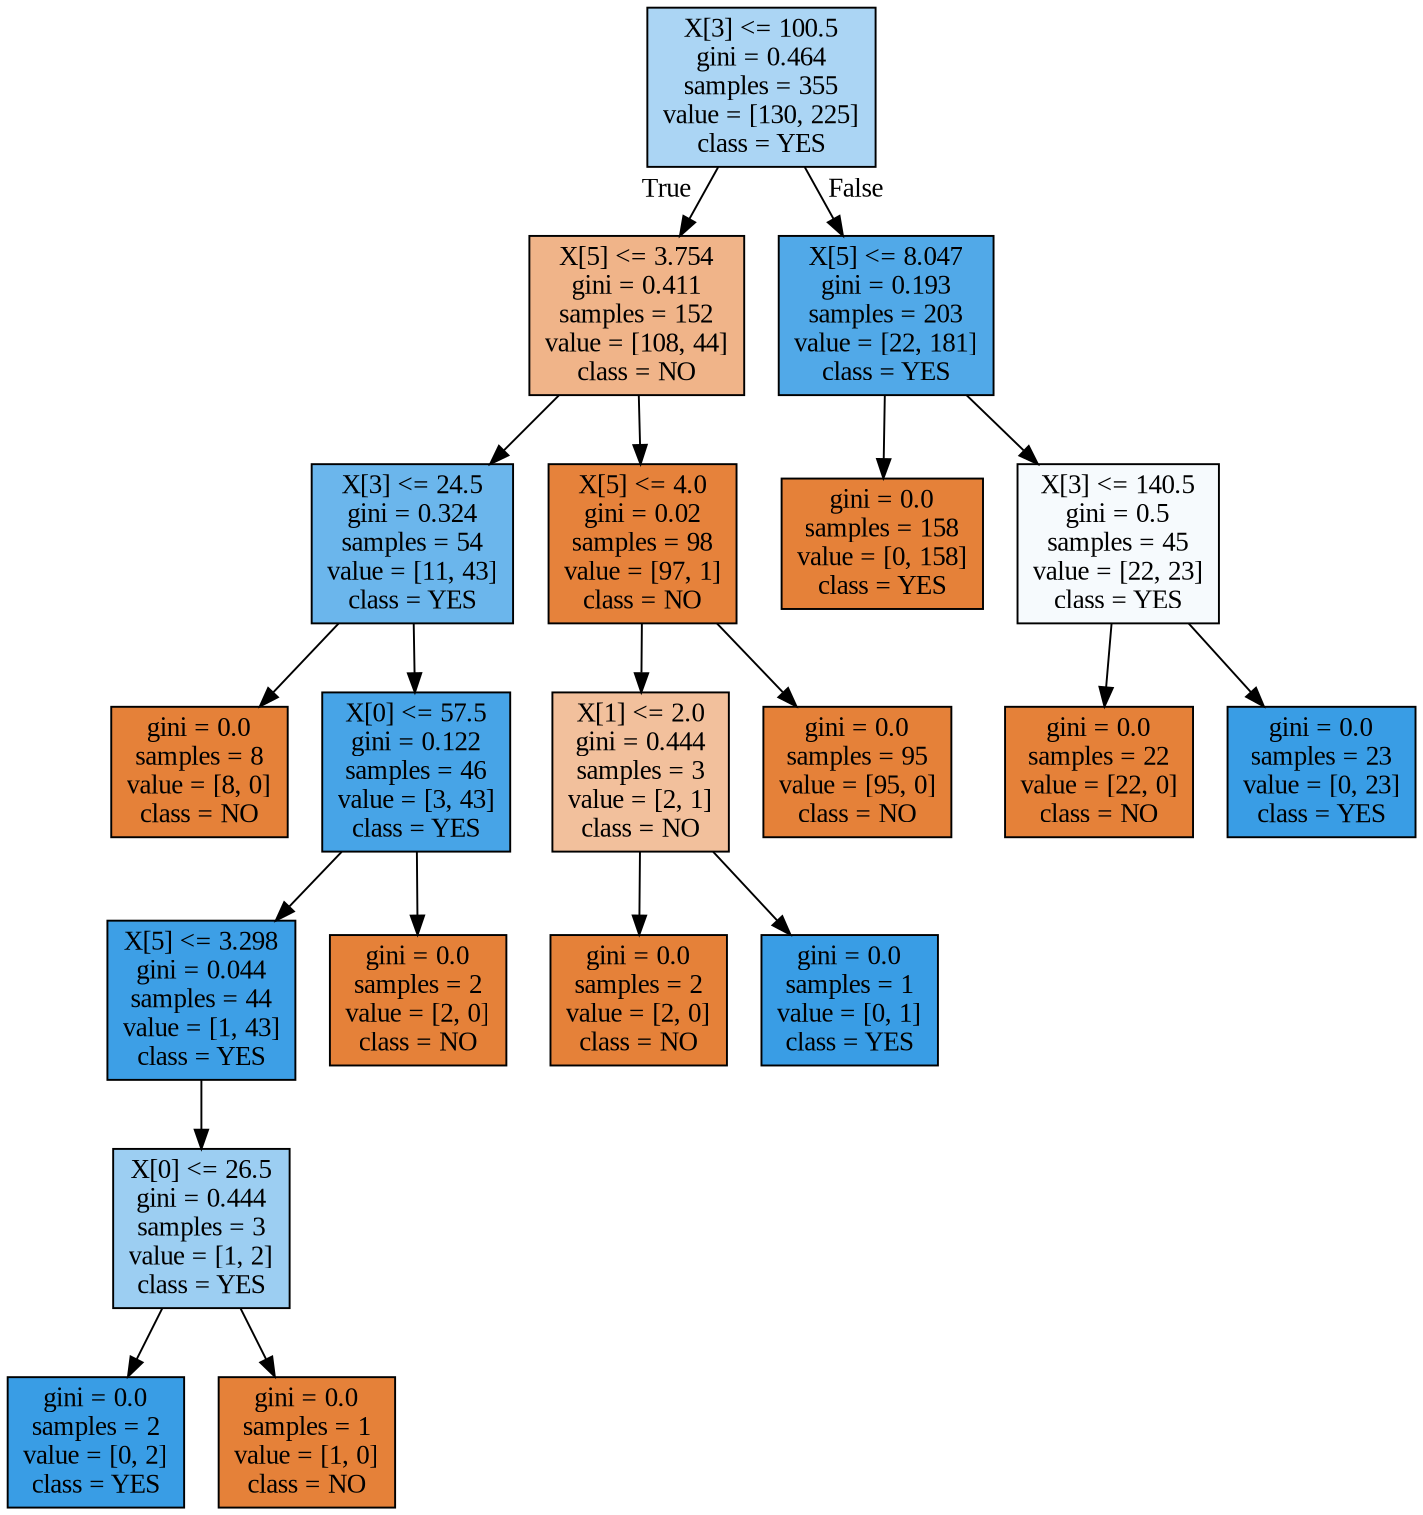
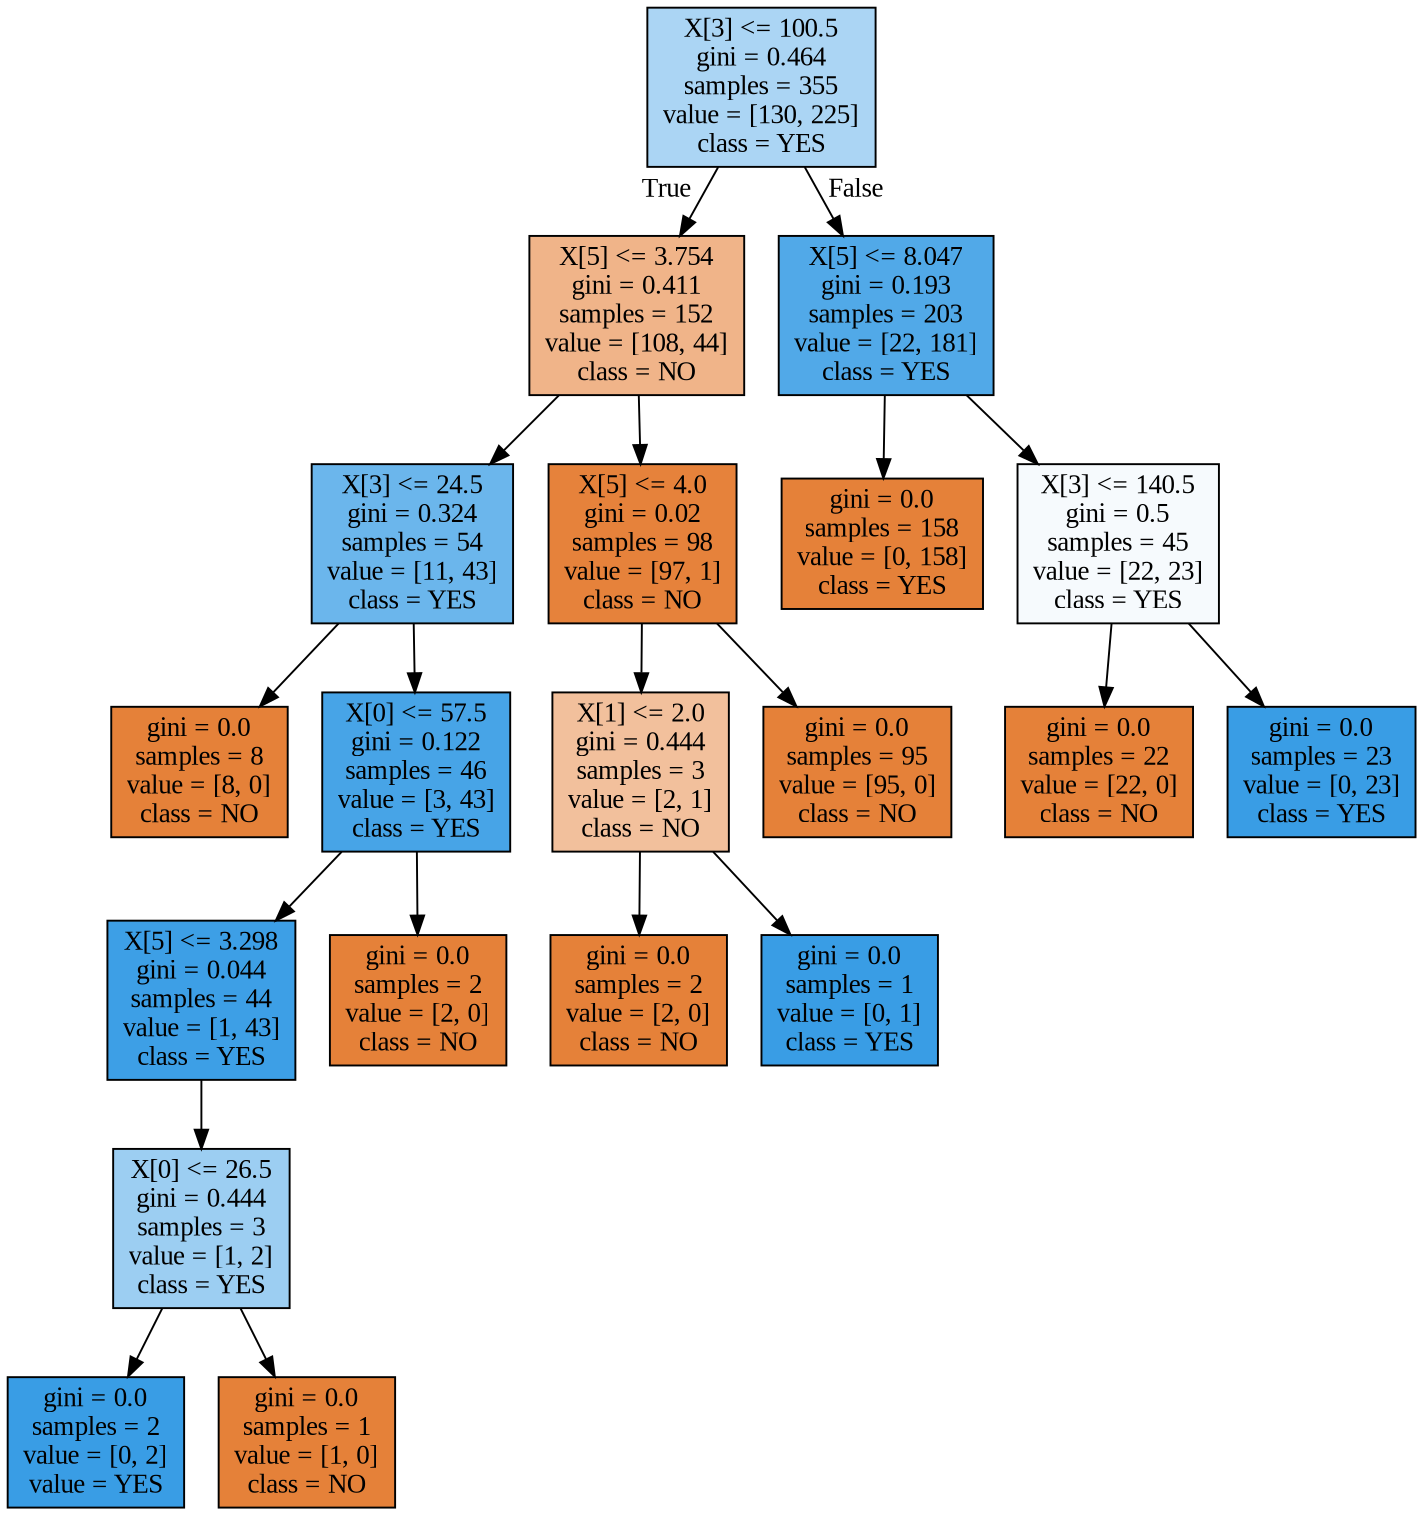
node "gini = 0.0 samples = 2 value = [0, 2] class = YES": label "gini = 0.0 samples = 2 value = [0, 2] class = YES" -> "gini = 0.0 samples = 2 value = [0, 2] value = YES"
